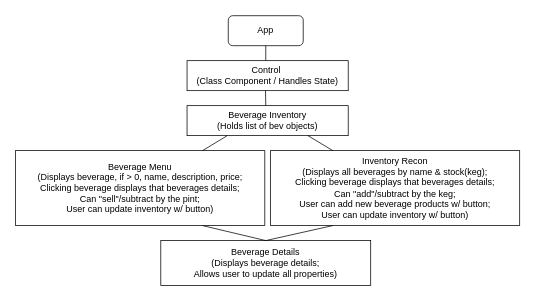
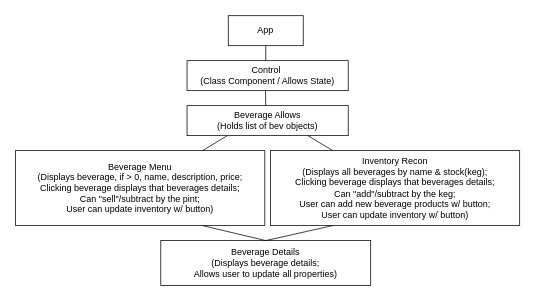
node "App": shape rounded rectangle -> rectangle
node "Control (Class Component / Handles State)": label "Control (Class Component / Handles State)" -> "Control (Class Component / Allows State)"
node "Beverage Inventory (Holds list of bev objects)": label "Beverage Inventory (Holds list of bev objects)" -> "Beverage Allows (Holds list of bev objects)"
